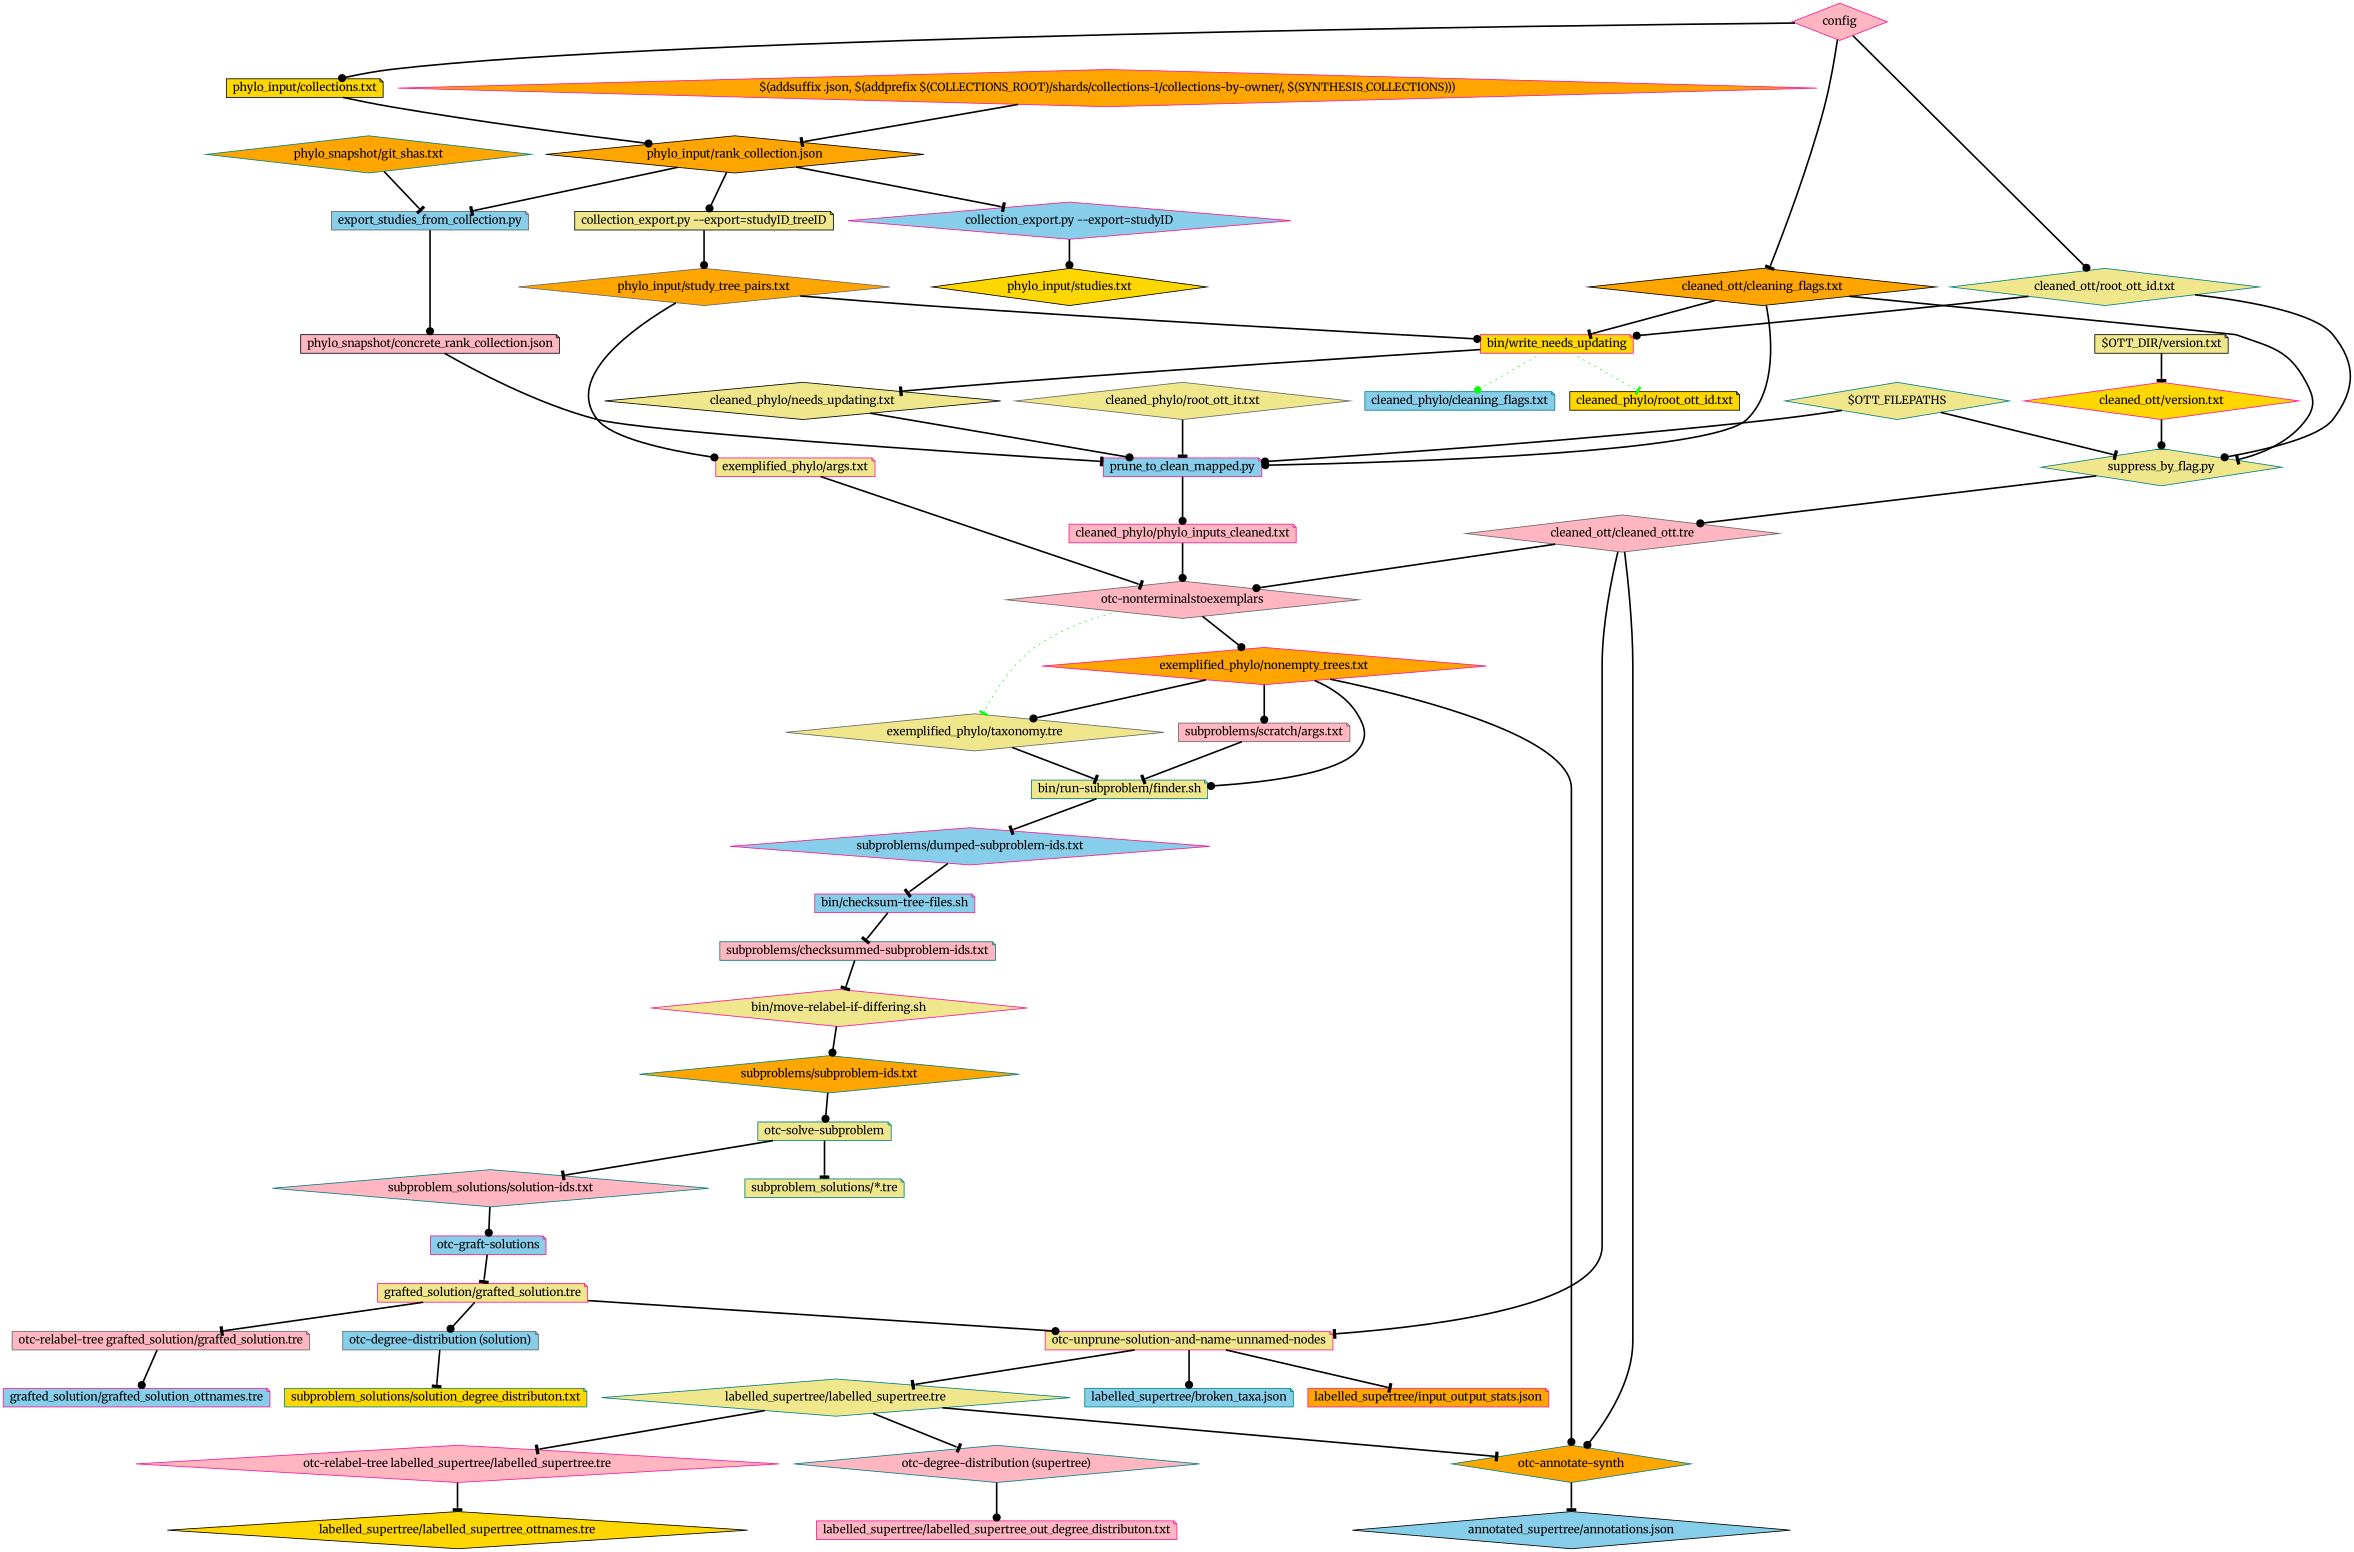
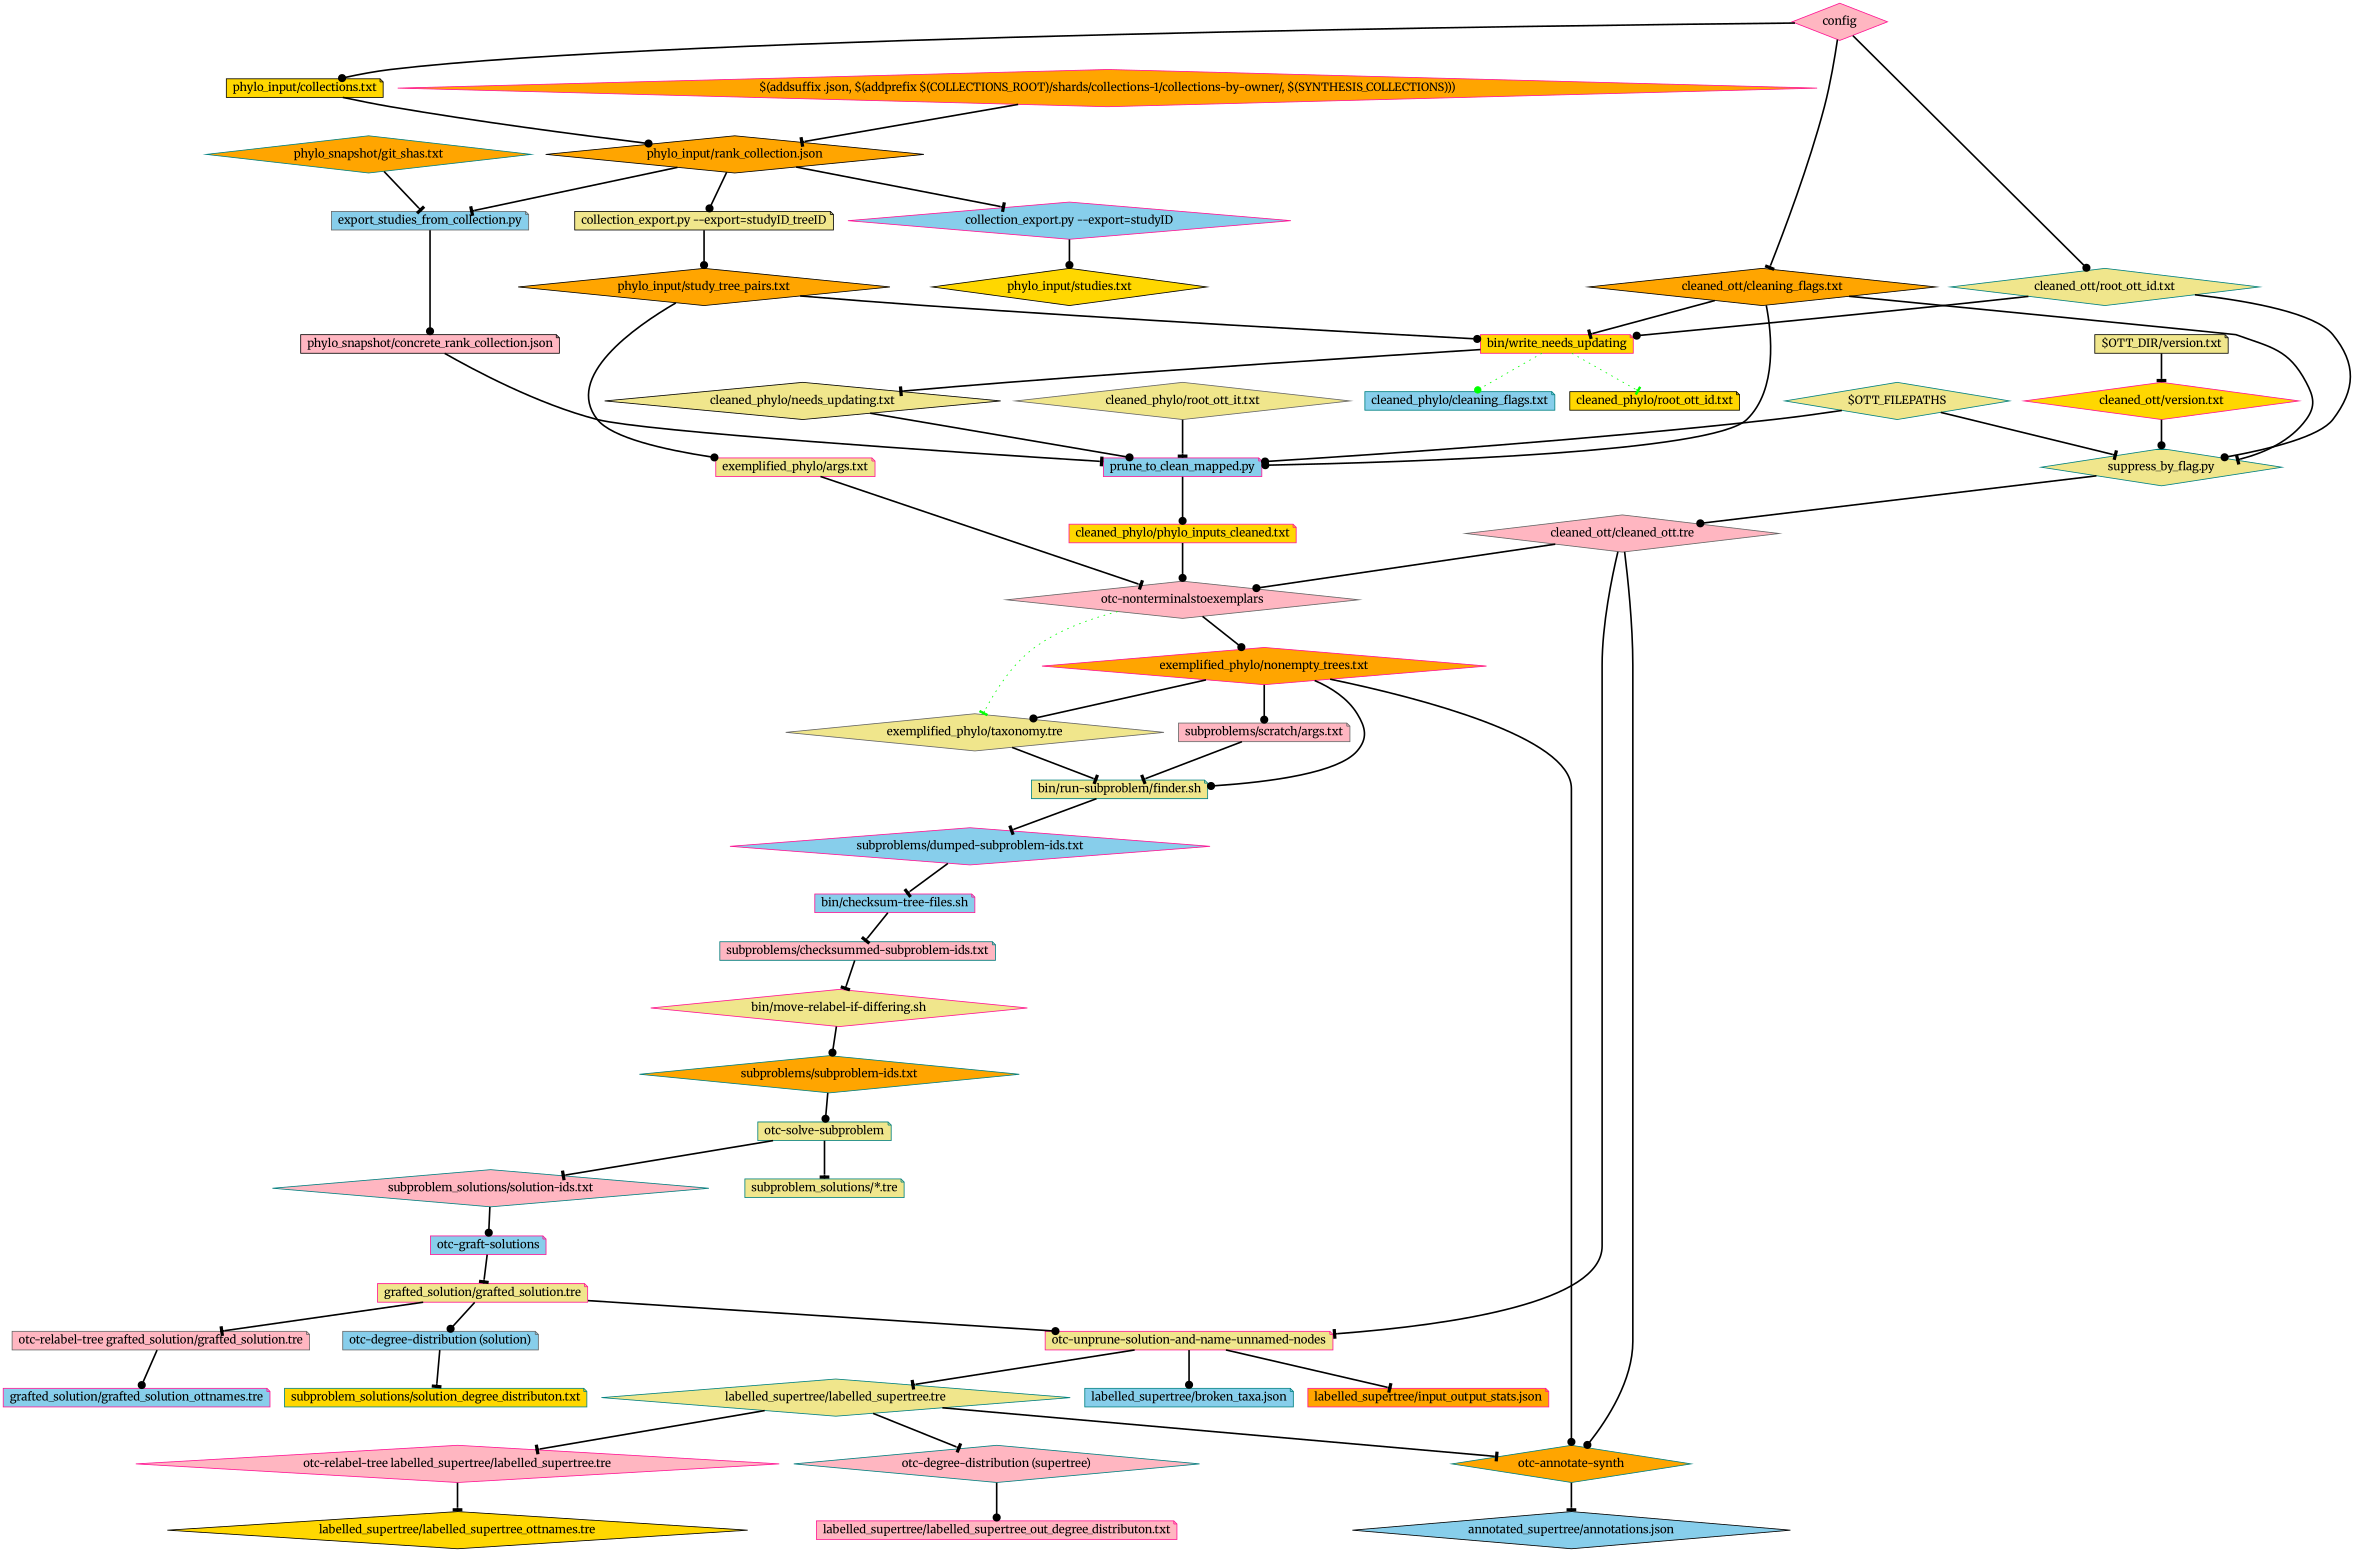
node "phylo_input/study_tree_pairs.txt": color gray40 -> black
node "cleaned_phylo/phylo_inputs_cleaned.txt": fillcolor lightpink -> gold
